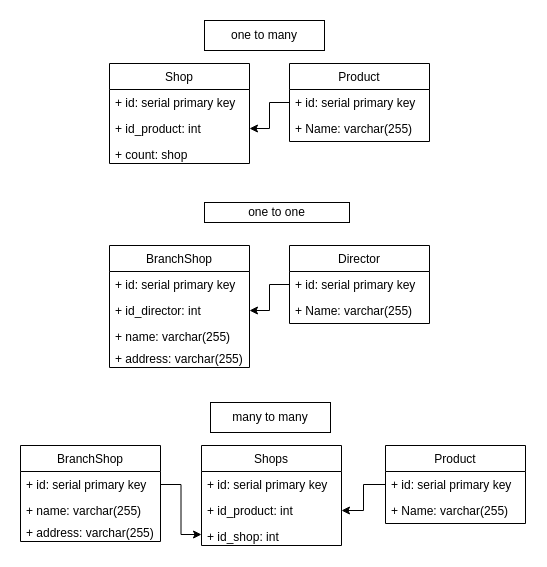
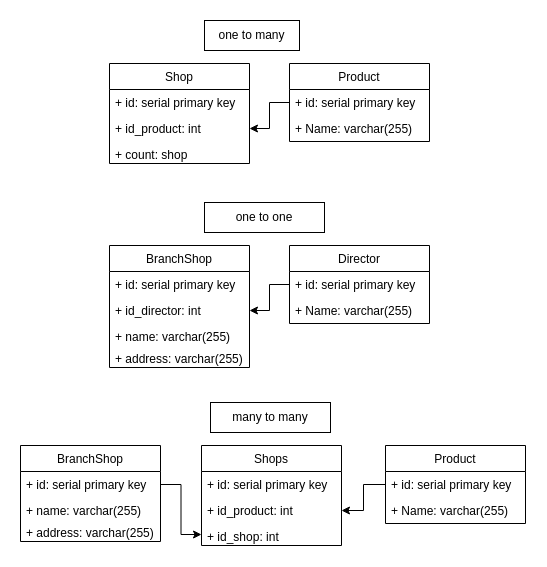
node "one to many": size 120x30 -> 95x30
node "one to one": size 145x20 -> 120x30
